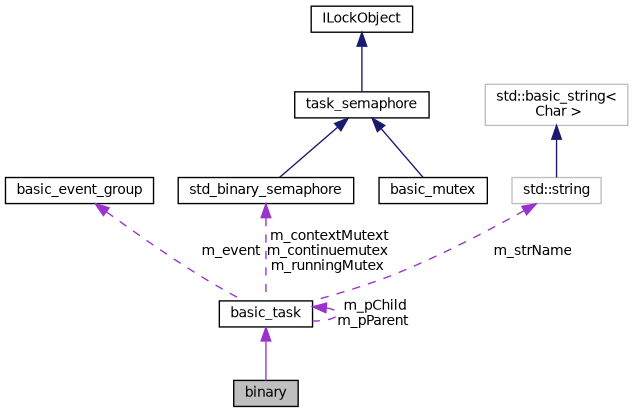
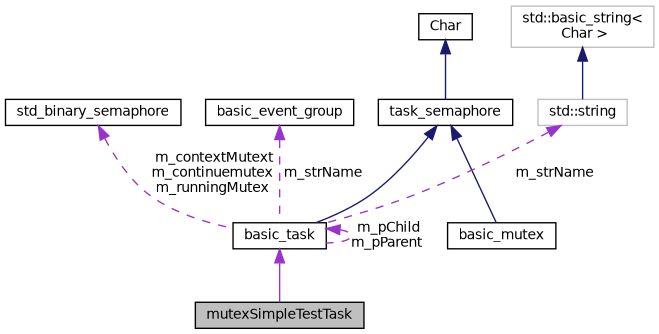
node "ILockObject": label "ILockObject" -> "Char"
edge "std_binary_semaphore" -> "task_semaphore": now "basic_task" -> "task_semaphore"
edge "basic_task" -> "basic_event_group": label " m_event" -> " m_strName"
node "binary": label "binary" -> "mutexSimpleTestTask"
